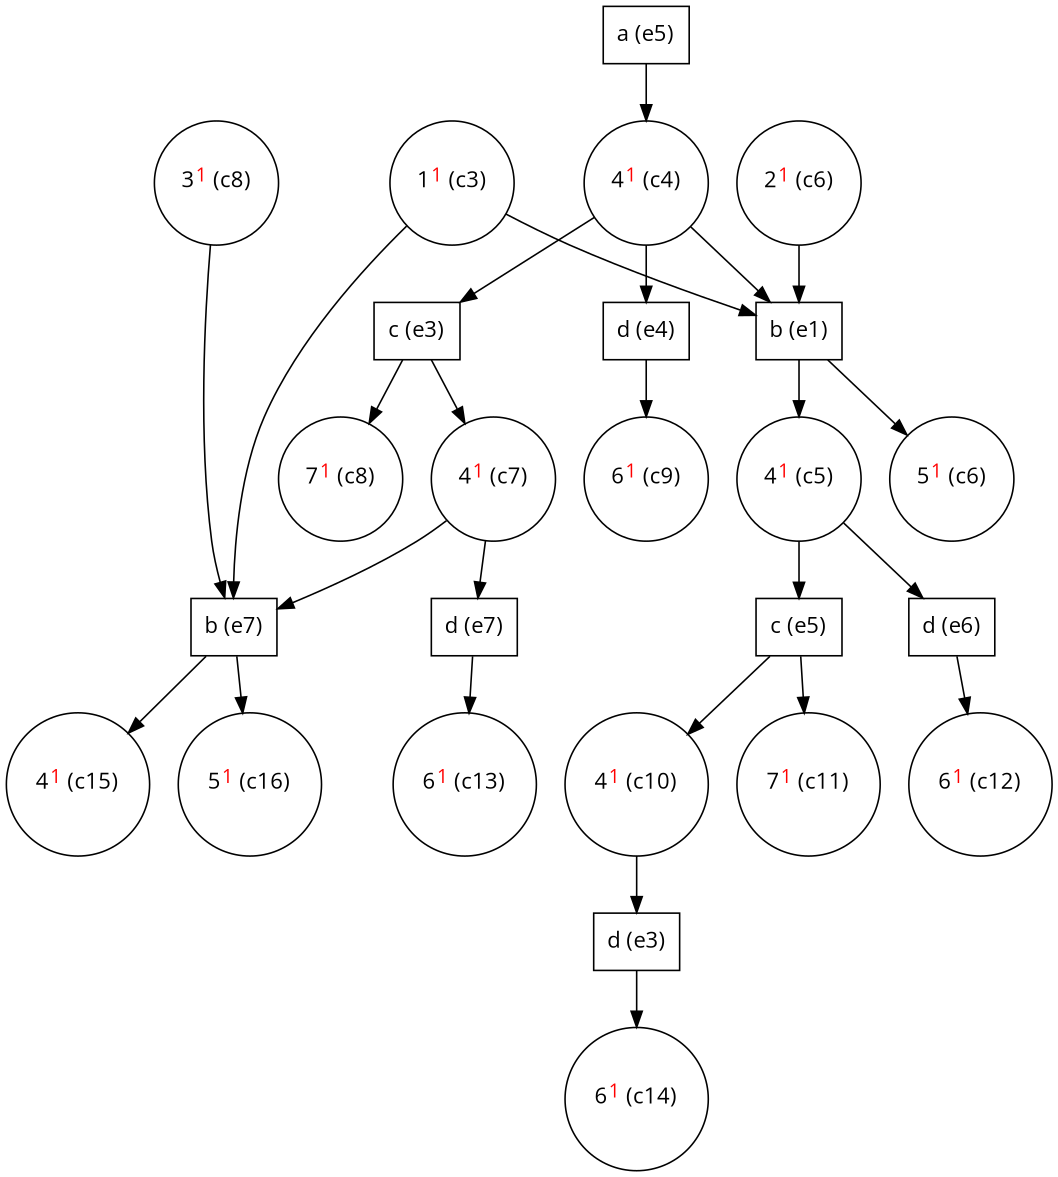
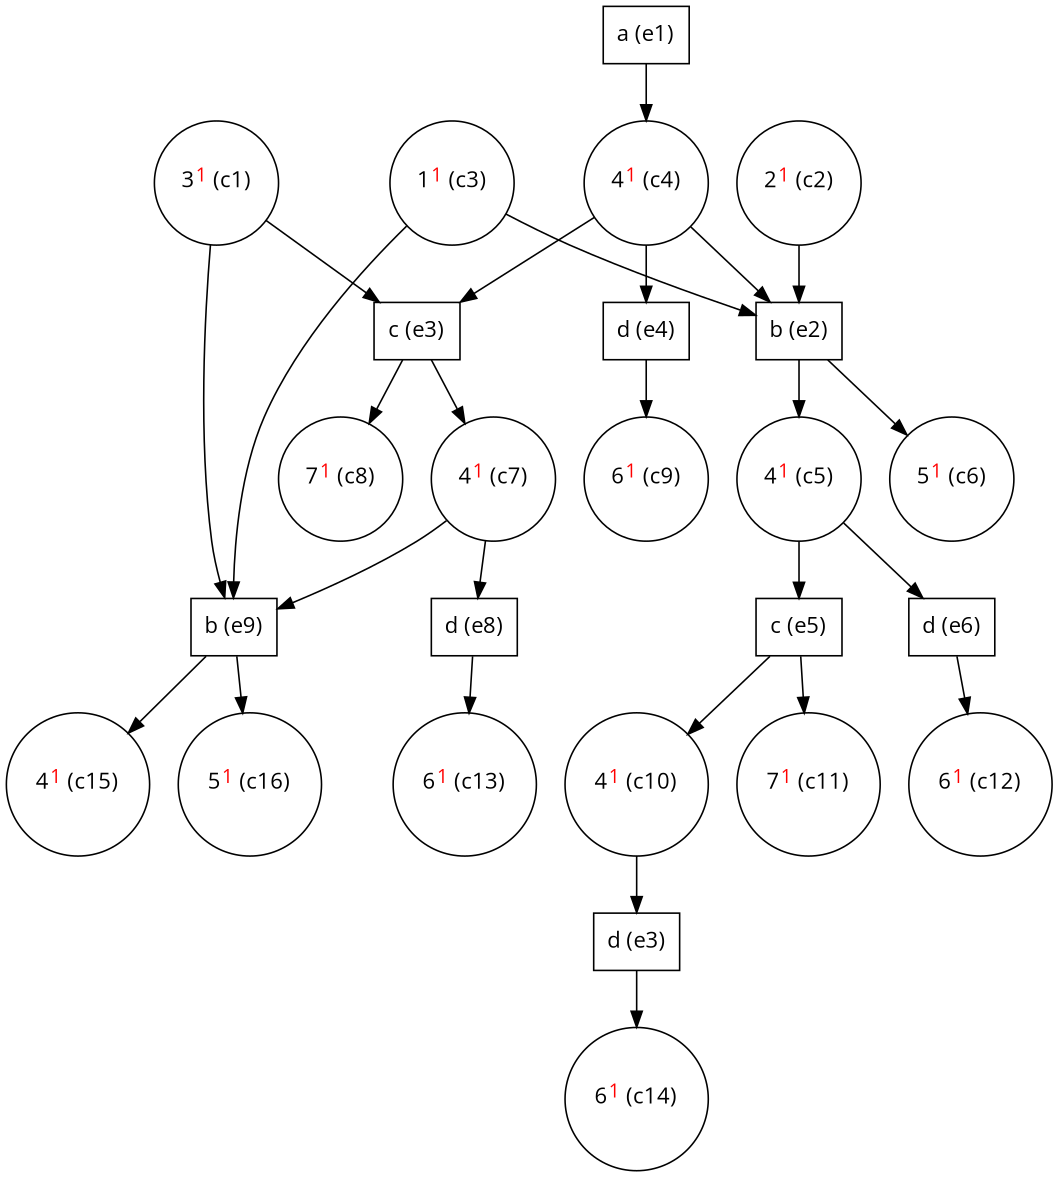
node "a (e5)": label "a (e5)" -> "a (e1)"
node "3": text "(c8)" -> "(c1)"
node "2": text "(c6)" -> "(c2)"
edge "3" -> "c (e3)": added
node "b (e1)": label "b (e1)" -> "b (e2)"
node "b (e7)": label "b (e7)" -> "b (e9)"
node "d (e7)": label "d (e7)" -> "d (e8)"
